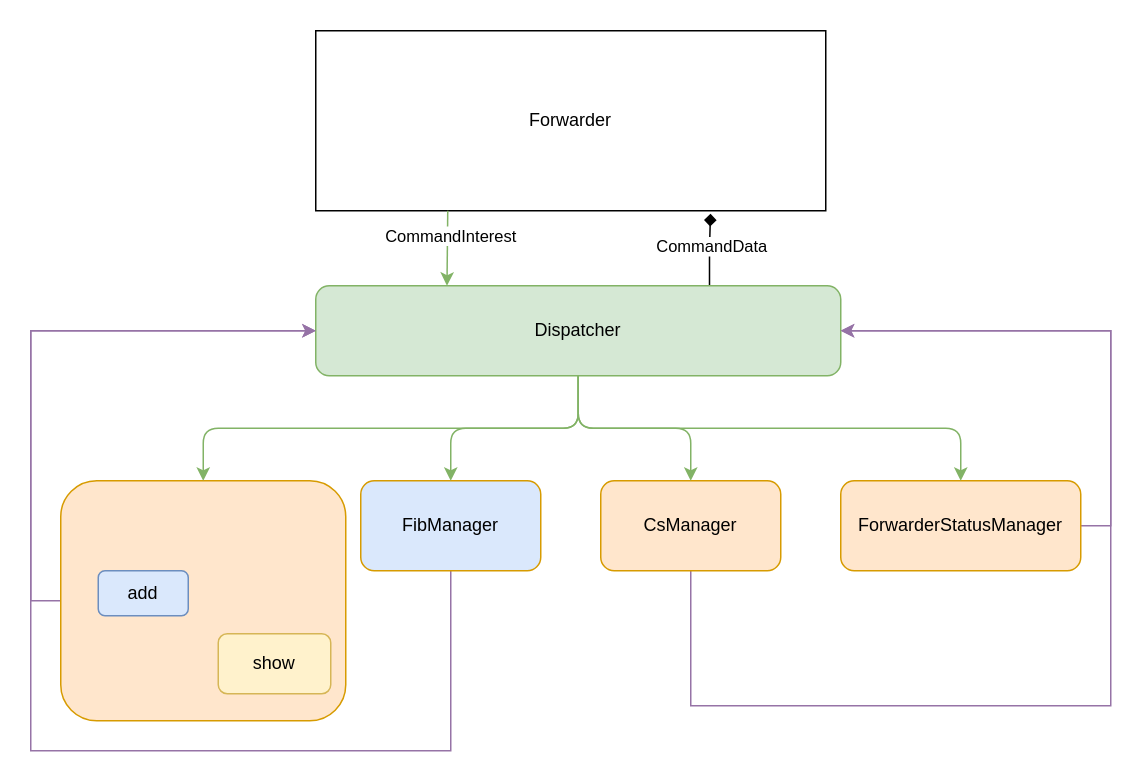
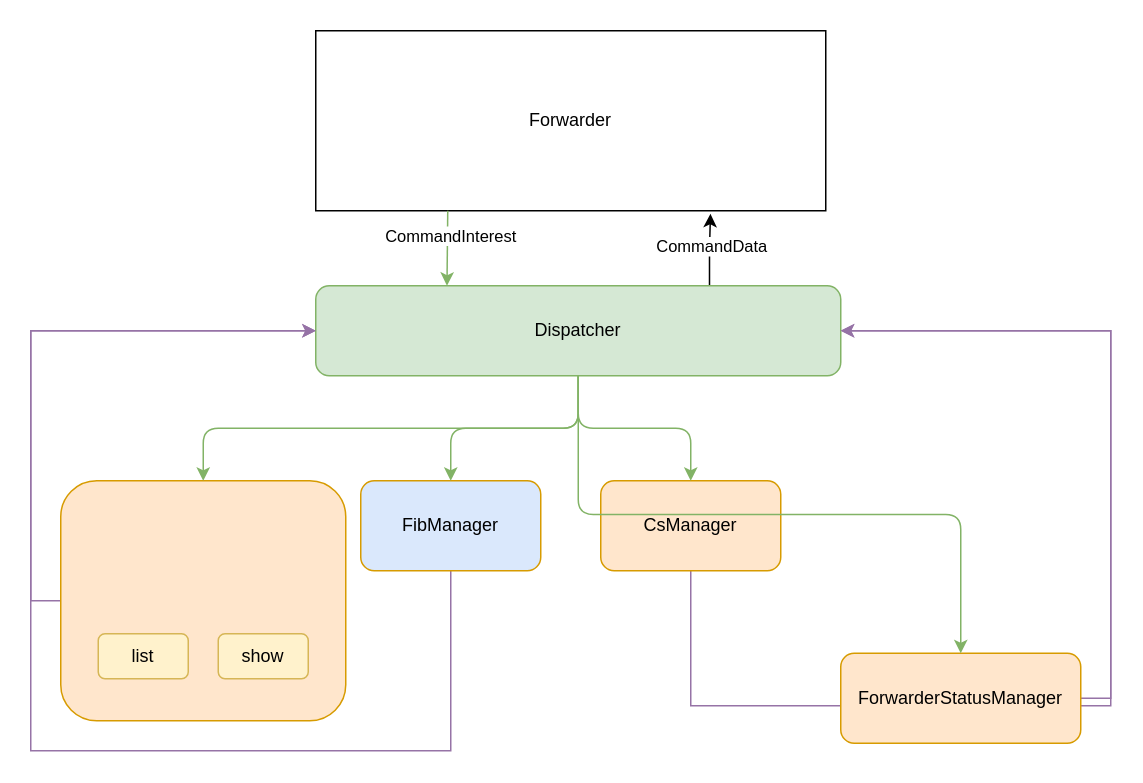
edge "Dispatcher" -> "Forwarder": arrowhead diamond -> classic
node "ForwarderStatusManager": moved (961, 526) -> (961, 698)
node "add": removed
node "list": added
node "show": size 113x60 -> 90x45
